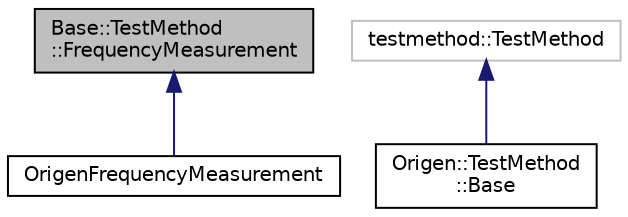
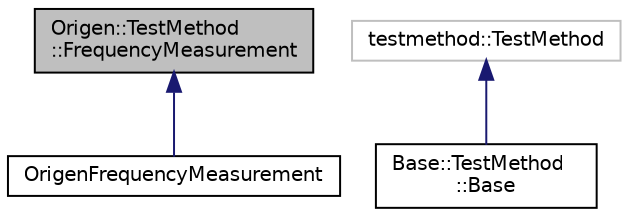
node "Base::TestMethod ::FrequencyMeasurement": label "Base::TestMethod ::FrequencyMeasurement" -> "Origen::TestMethod ::FrequencyMeasurement"
node "Origen::TestMethod ::Base": label "Origen::TestMethod ::Base" -> "Base::TestMethod ::Base"
